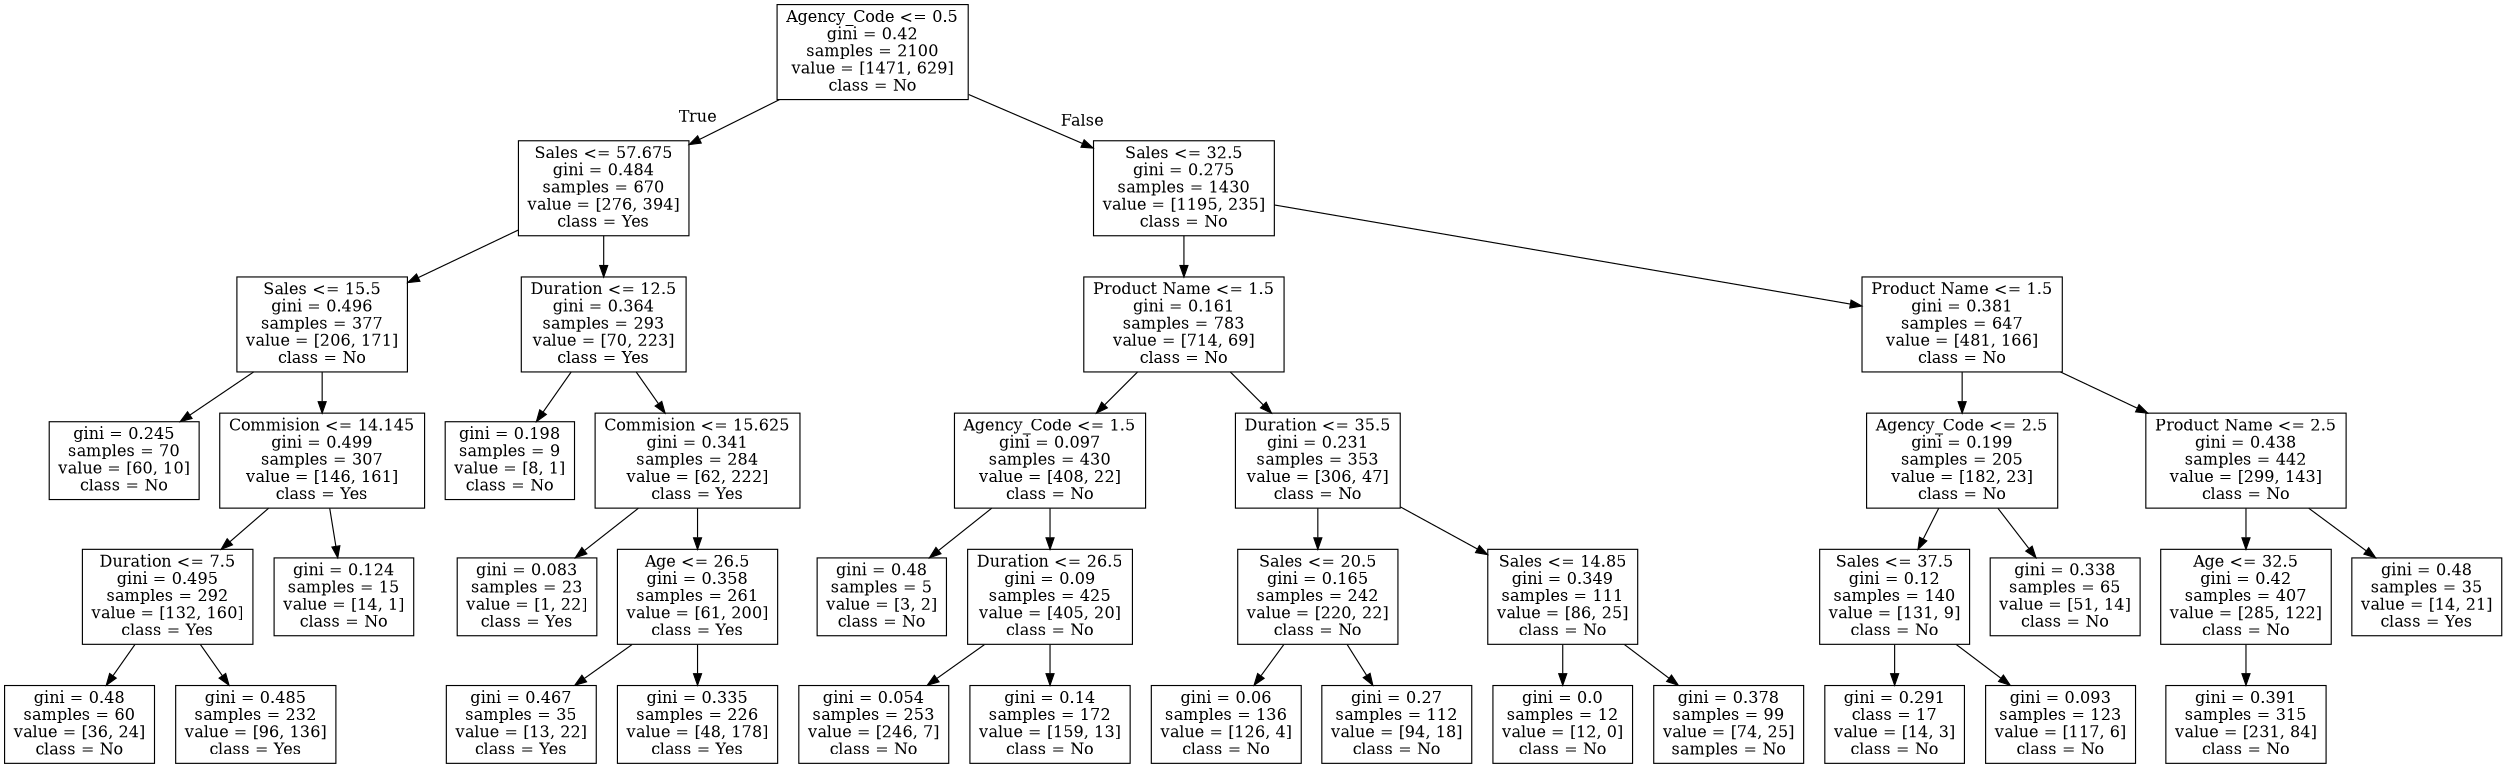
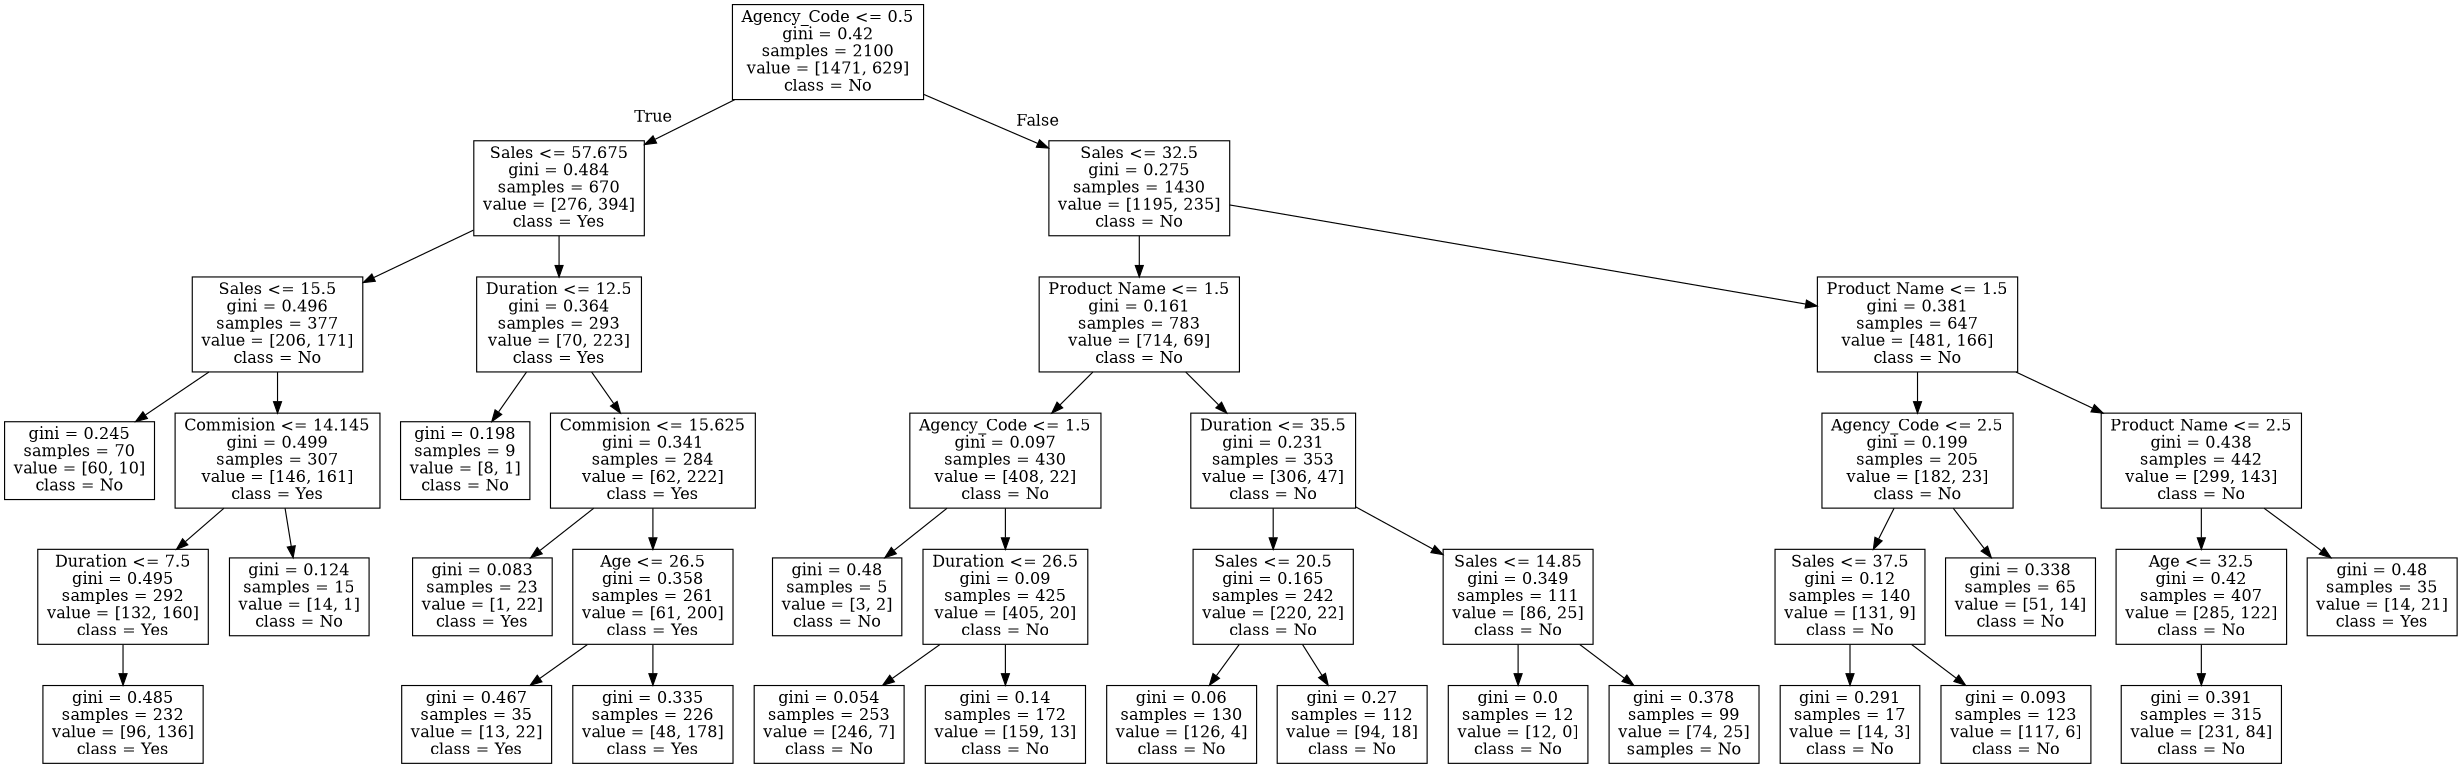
node "gini = 0.48 samples = 60 value = [36, 24] class = No": removed
node "gini = 0.06 samples = 136 value = [126, 4] class = No": label "gini = 0.06 samples = 136 value = [126, 4] class = No" -> "gini = 0.06 samples = 130 value = [126, 4] class = No"
node "gini = 0.291 class = 17 value = [14, 3] class = No": label "gini = 0.291 class = 17 value = [14, 3] class = No" -> "gini = 0.291 samples = 17 value = [14, 3] class = No"
